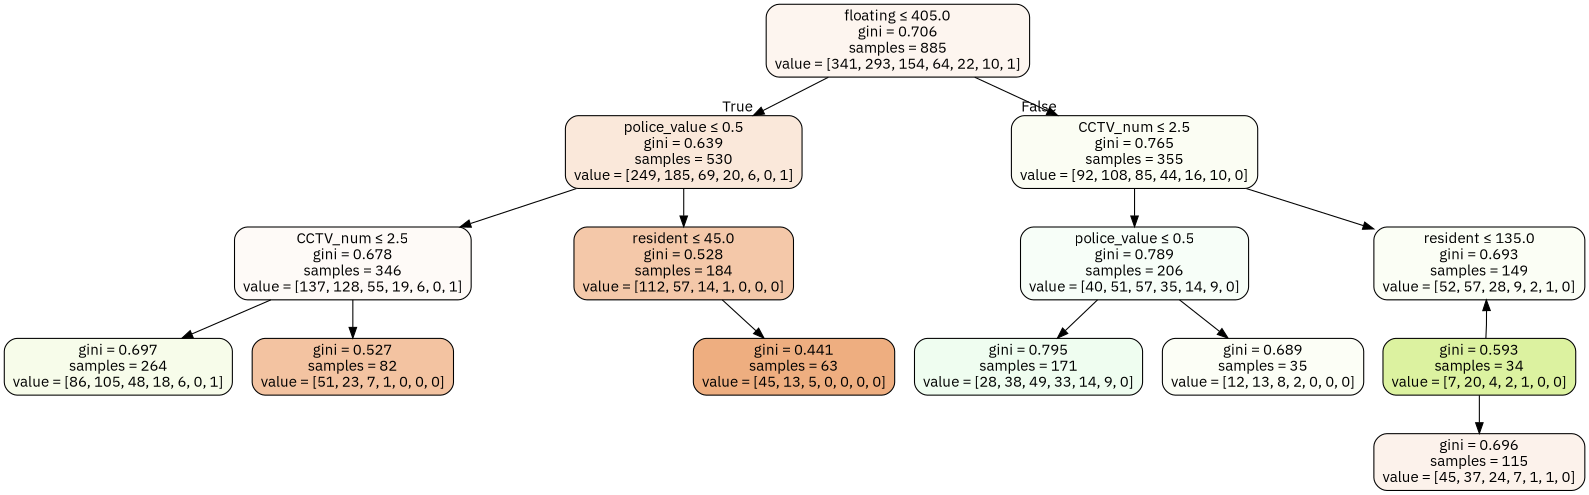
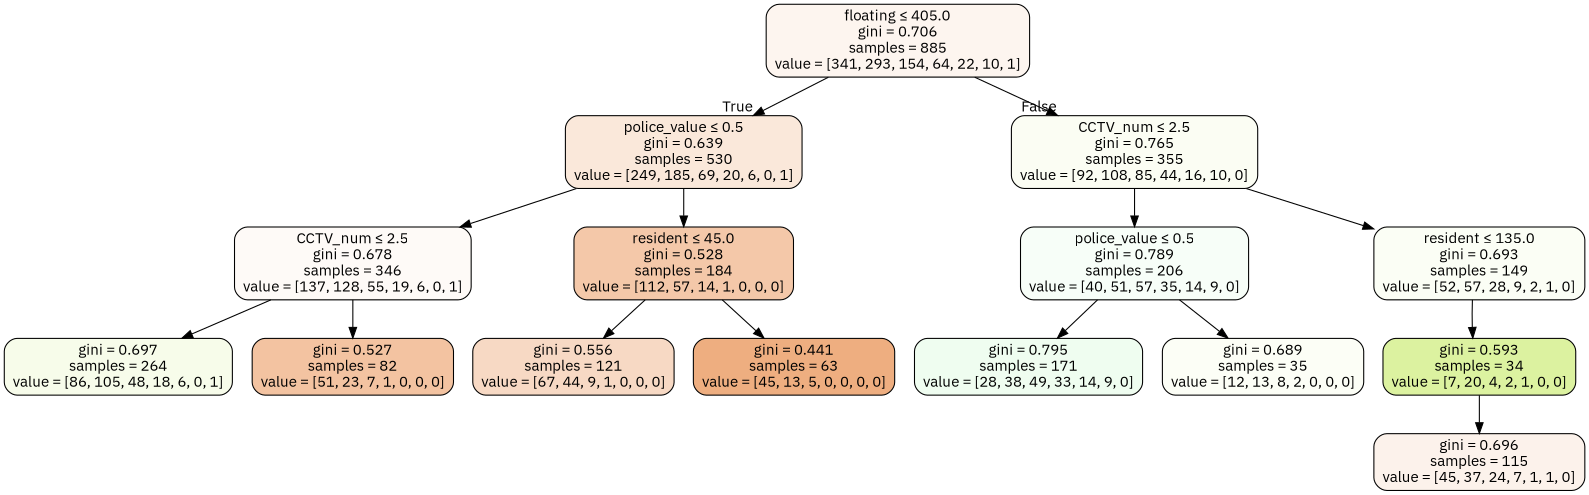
edge "gini = 0.593" -> "resident ≤ 135.0": reversed
node "gini = 0.556": added
